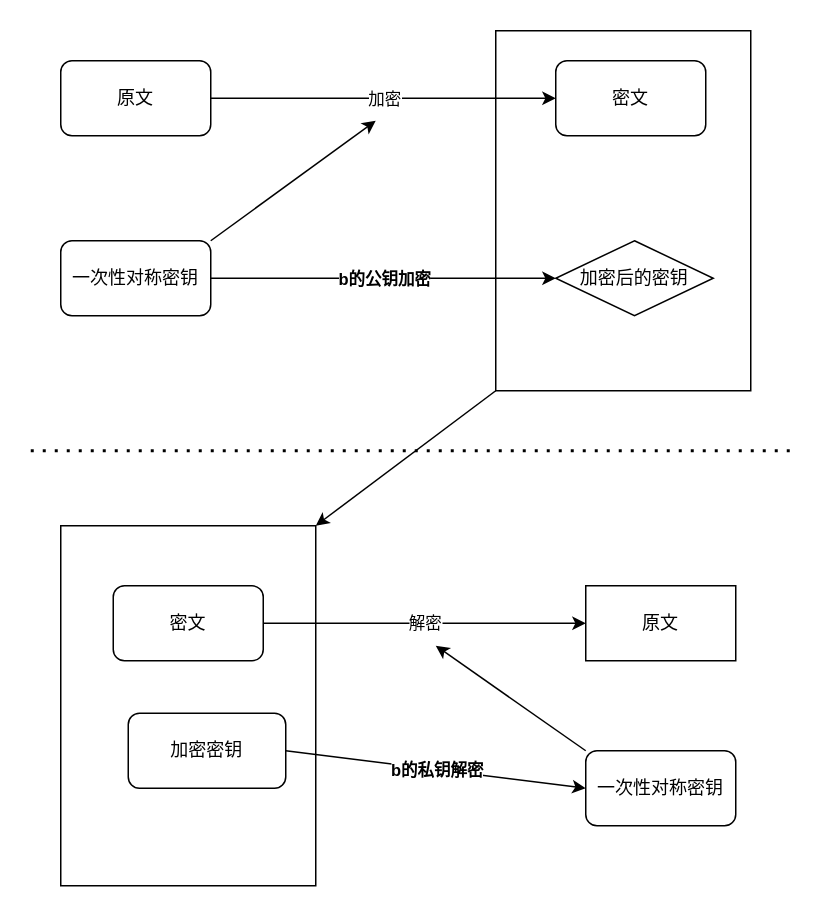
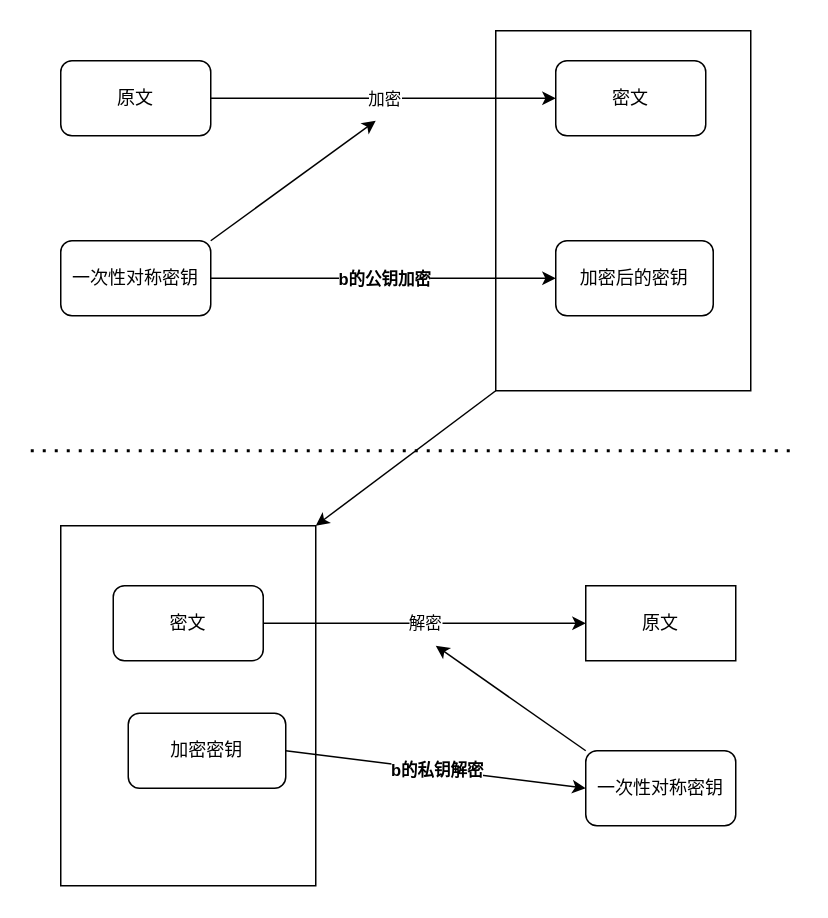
node "加密后的密钥": shape diamond -> rounded rectangle
